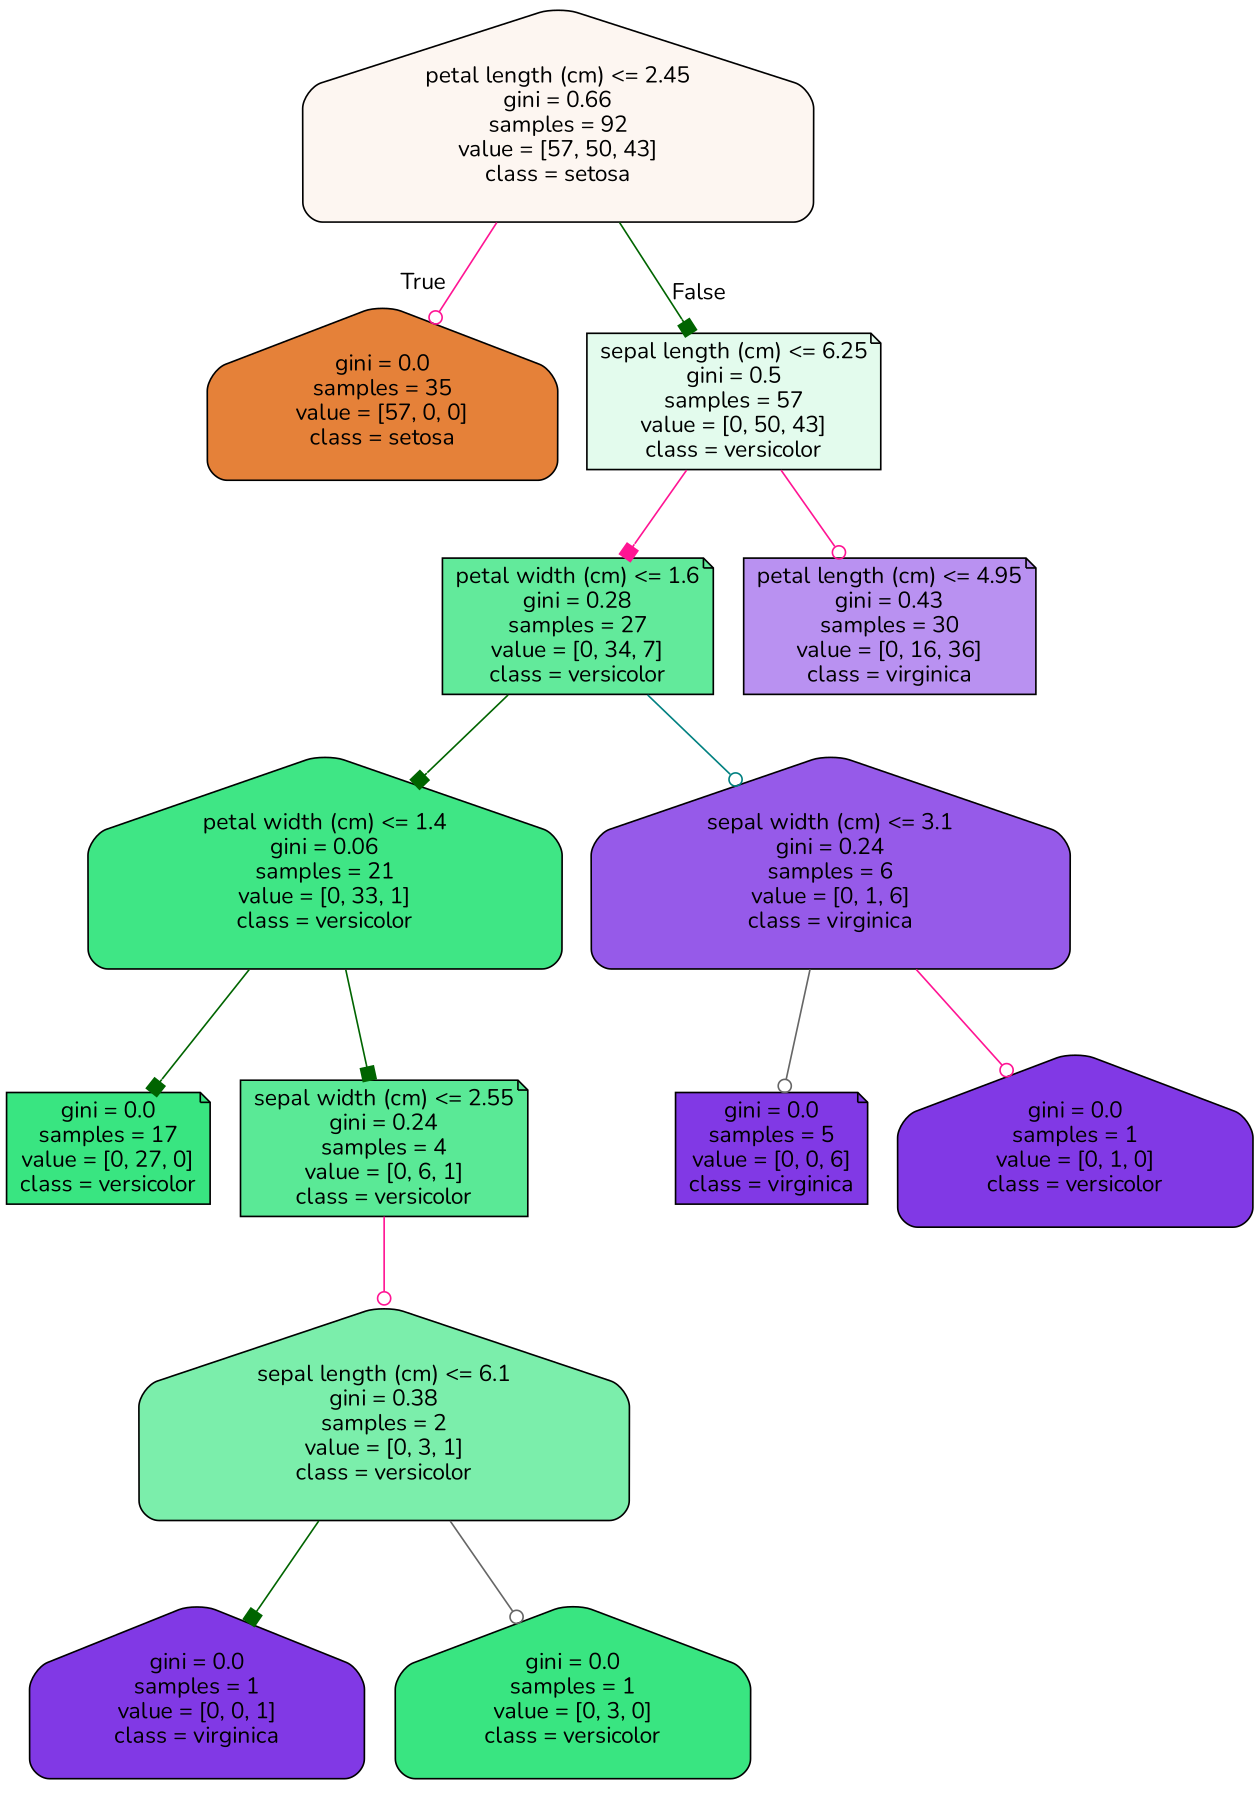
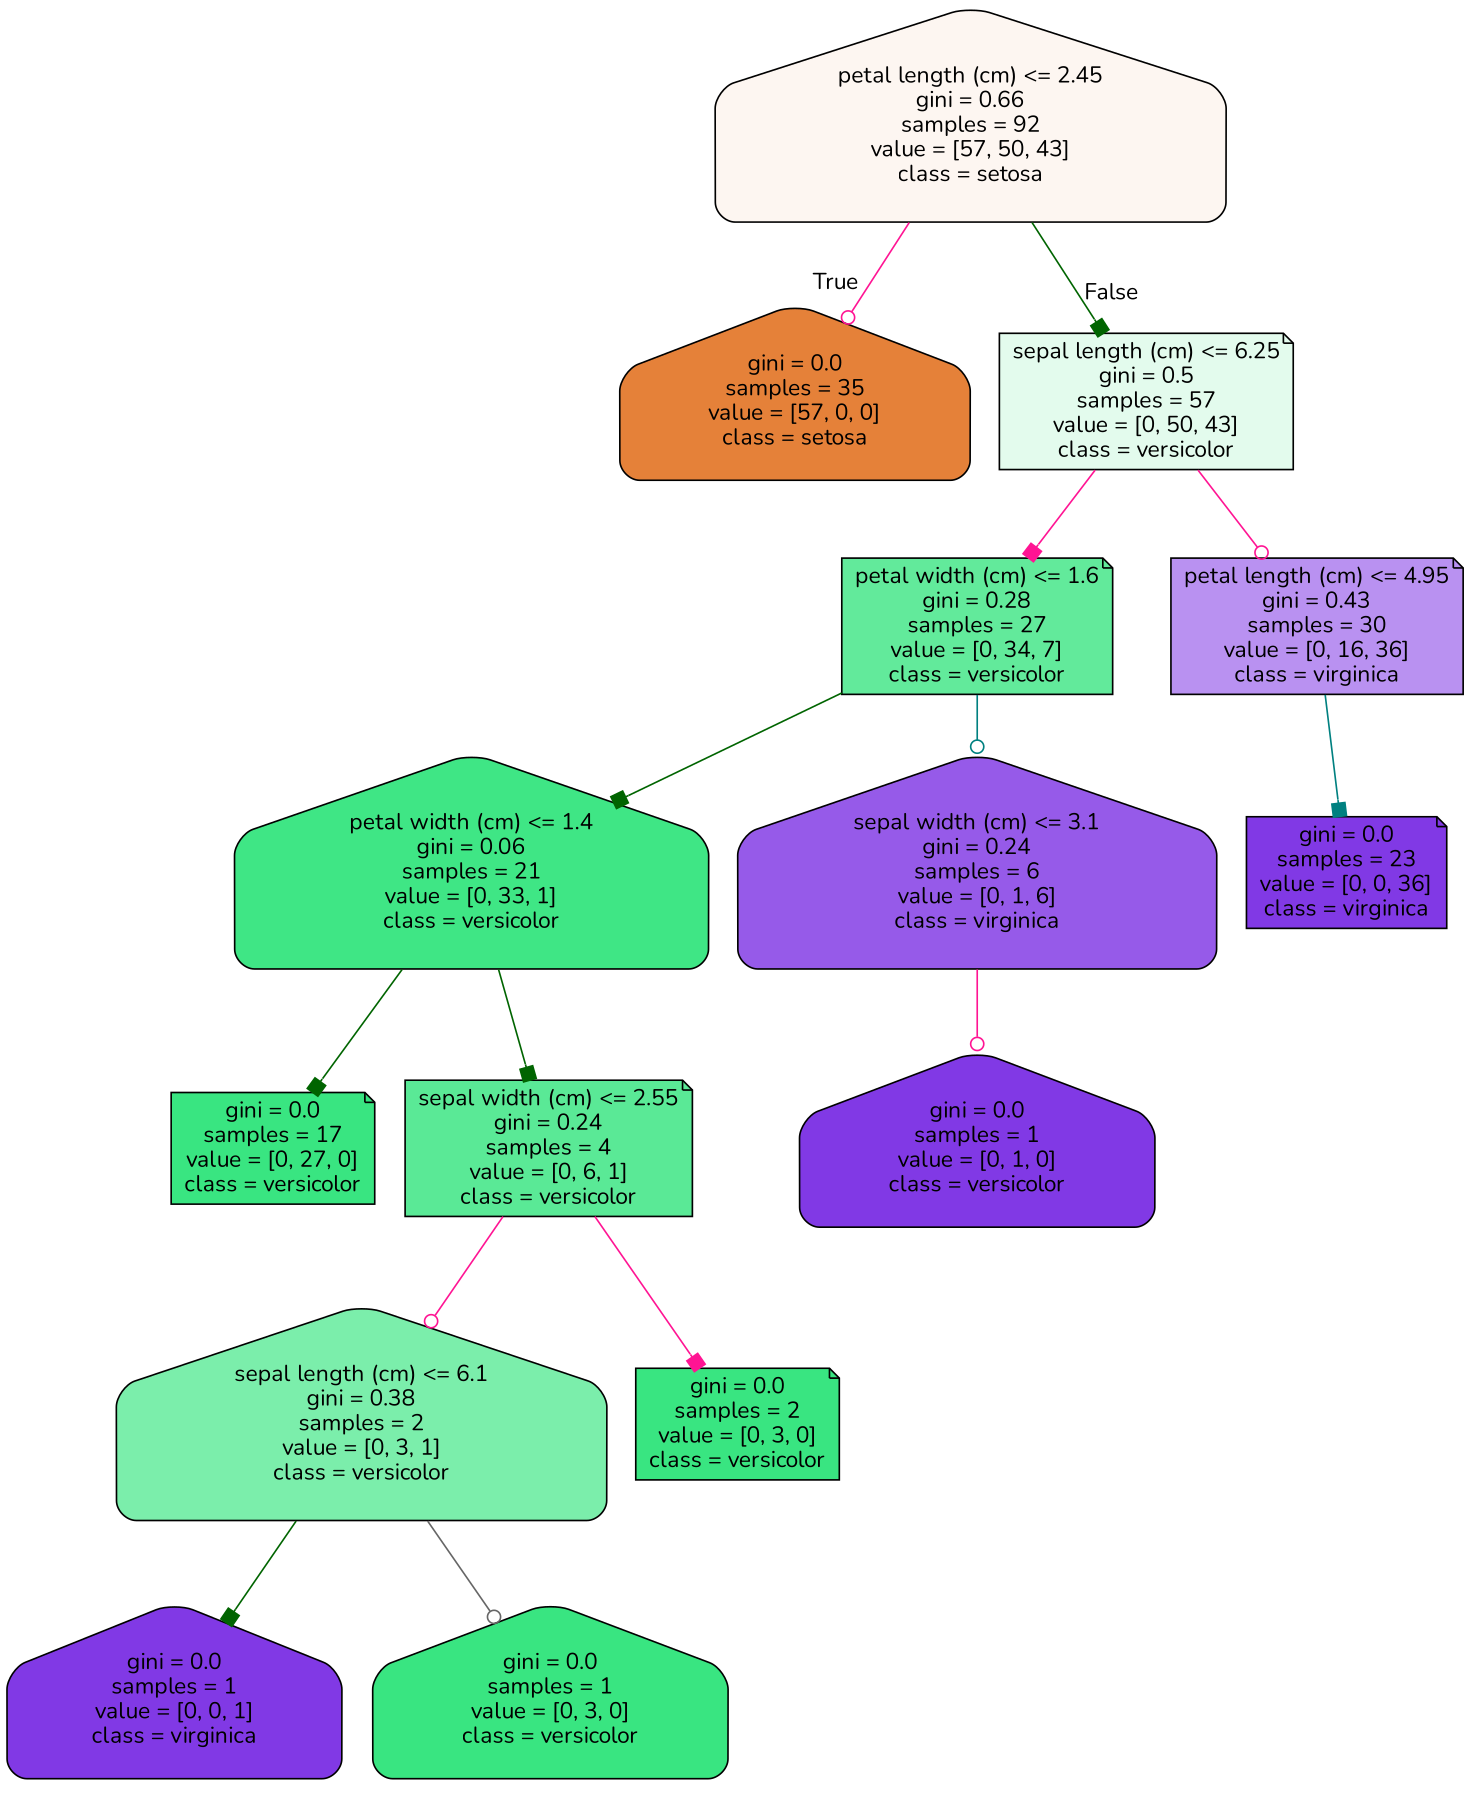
node "gini = 0.0 samples = 23 value = [0, 0, 36] class = virginica": added
node "gini = 0.0 samples = 5 value = [0, 0, 6] class = virginica": removed
node "gini = 0.0 samples = 2 value = [0, 3, 0] class = versicolor": added
